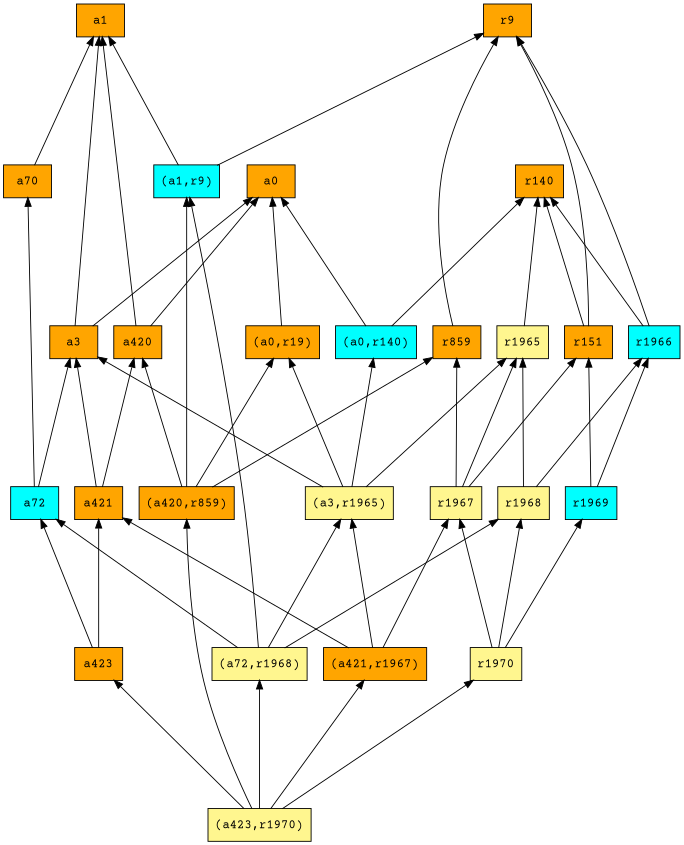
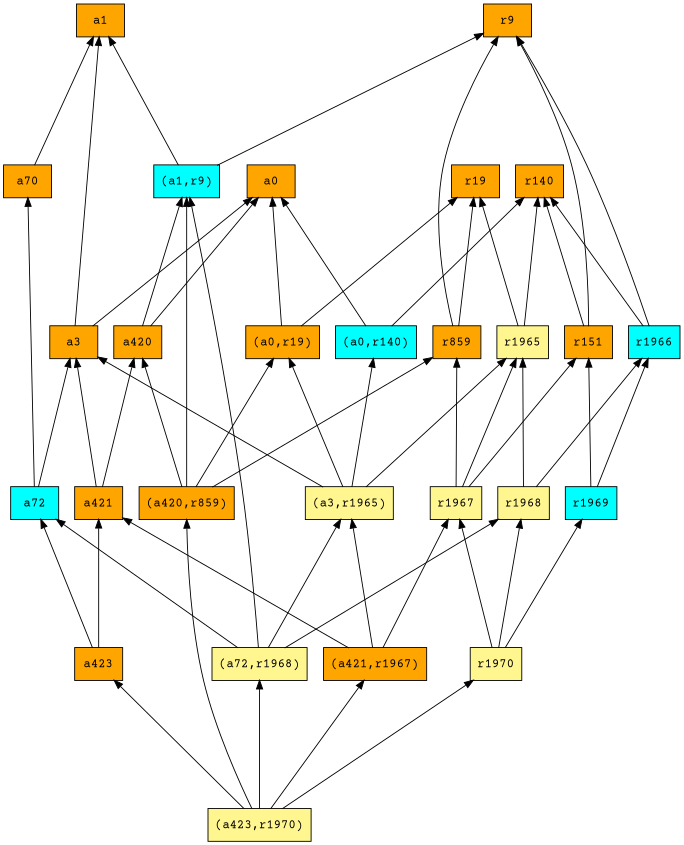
node "r19": added
edge "a420" -> "a1": now "a420" -> "(a1,r9)"
